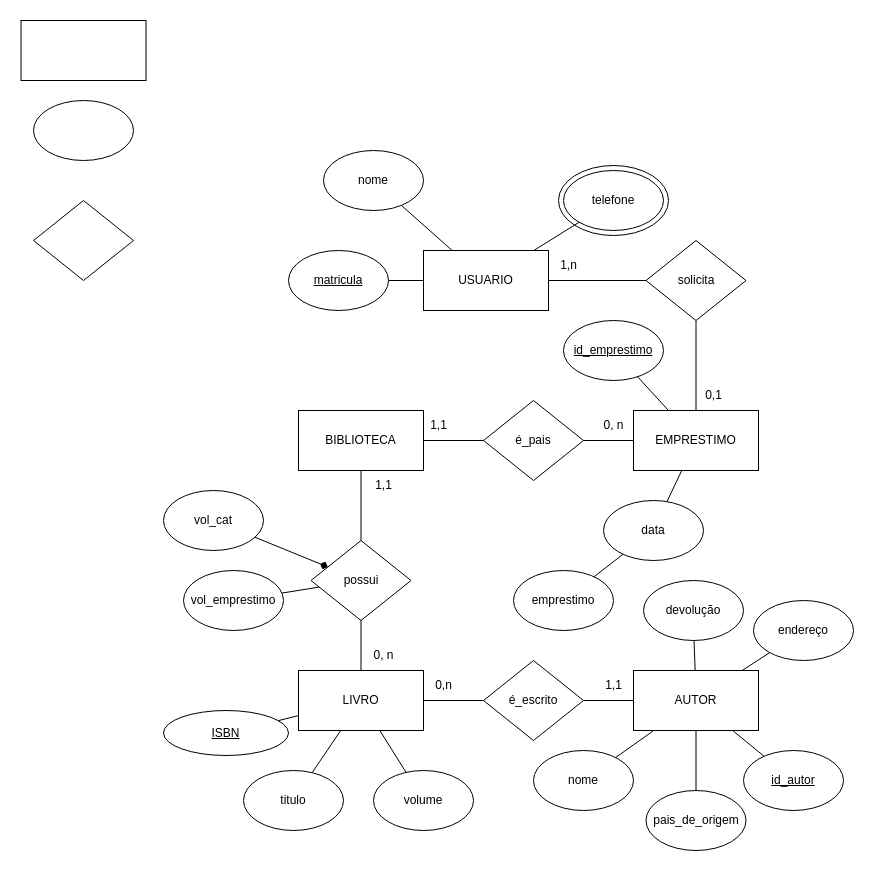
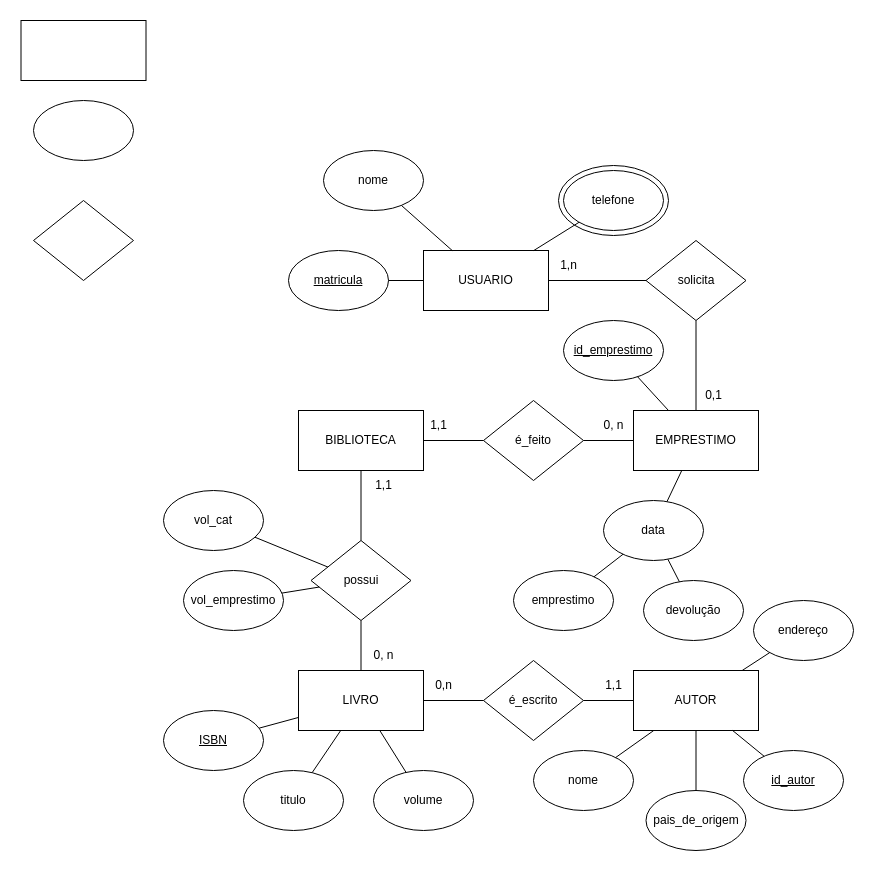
node "é_pais": label "é_pais" -> "é_feito"
edge "vol_cat" -> "possui": arrowhead diamond -> none
edge "devolução" -- "AUTOR": now "devolução" -- "data"
node "ISBN": size 125x45 -> 100x60
